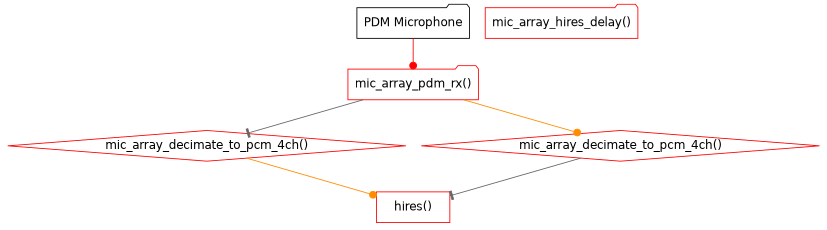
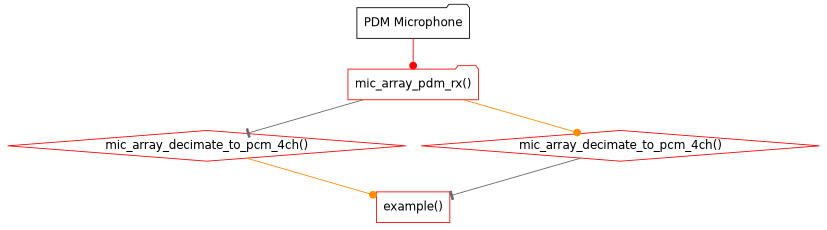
node "mic_array_hires_delay()": removed
node "hires()": label "hires()" -> "example()"
